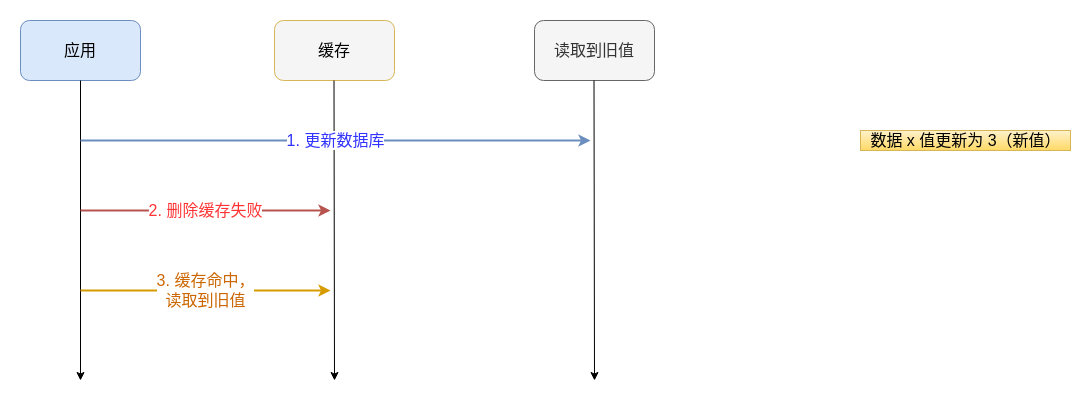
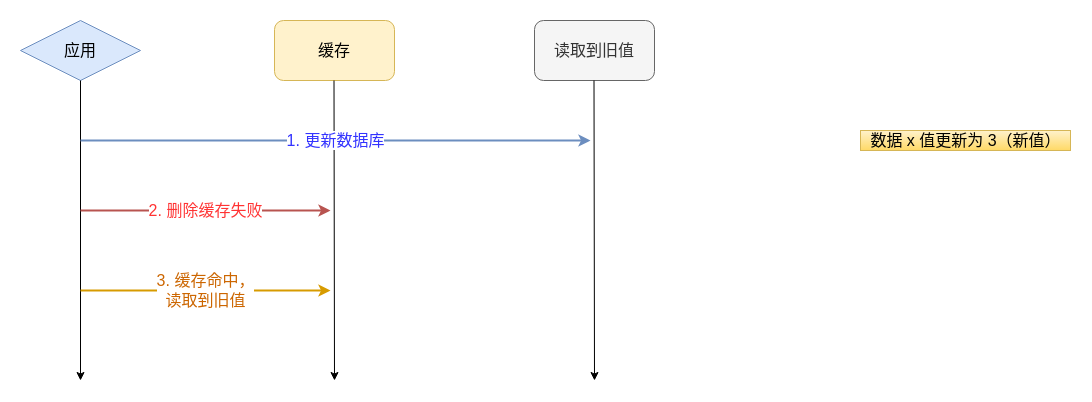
node "应用": shape rounded rectangle -> diamond
node "缓存": fillcolor #f5f5f5 -> #fff2cc
